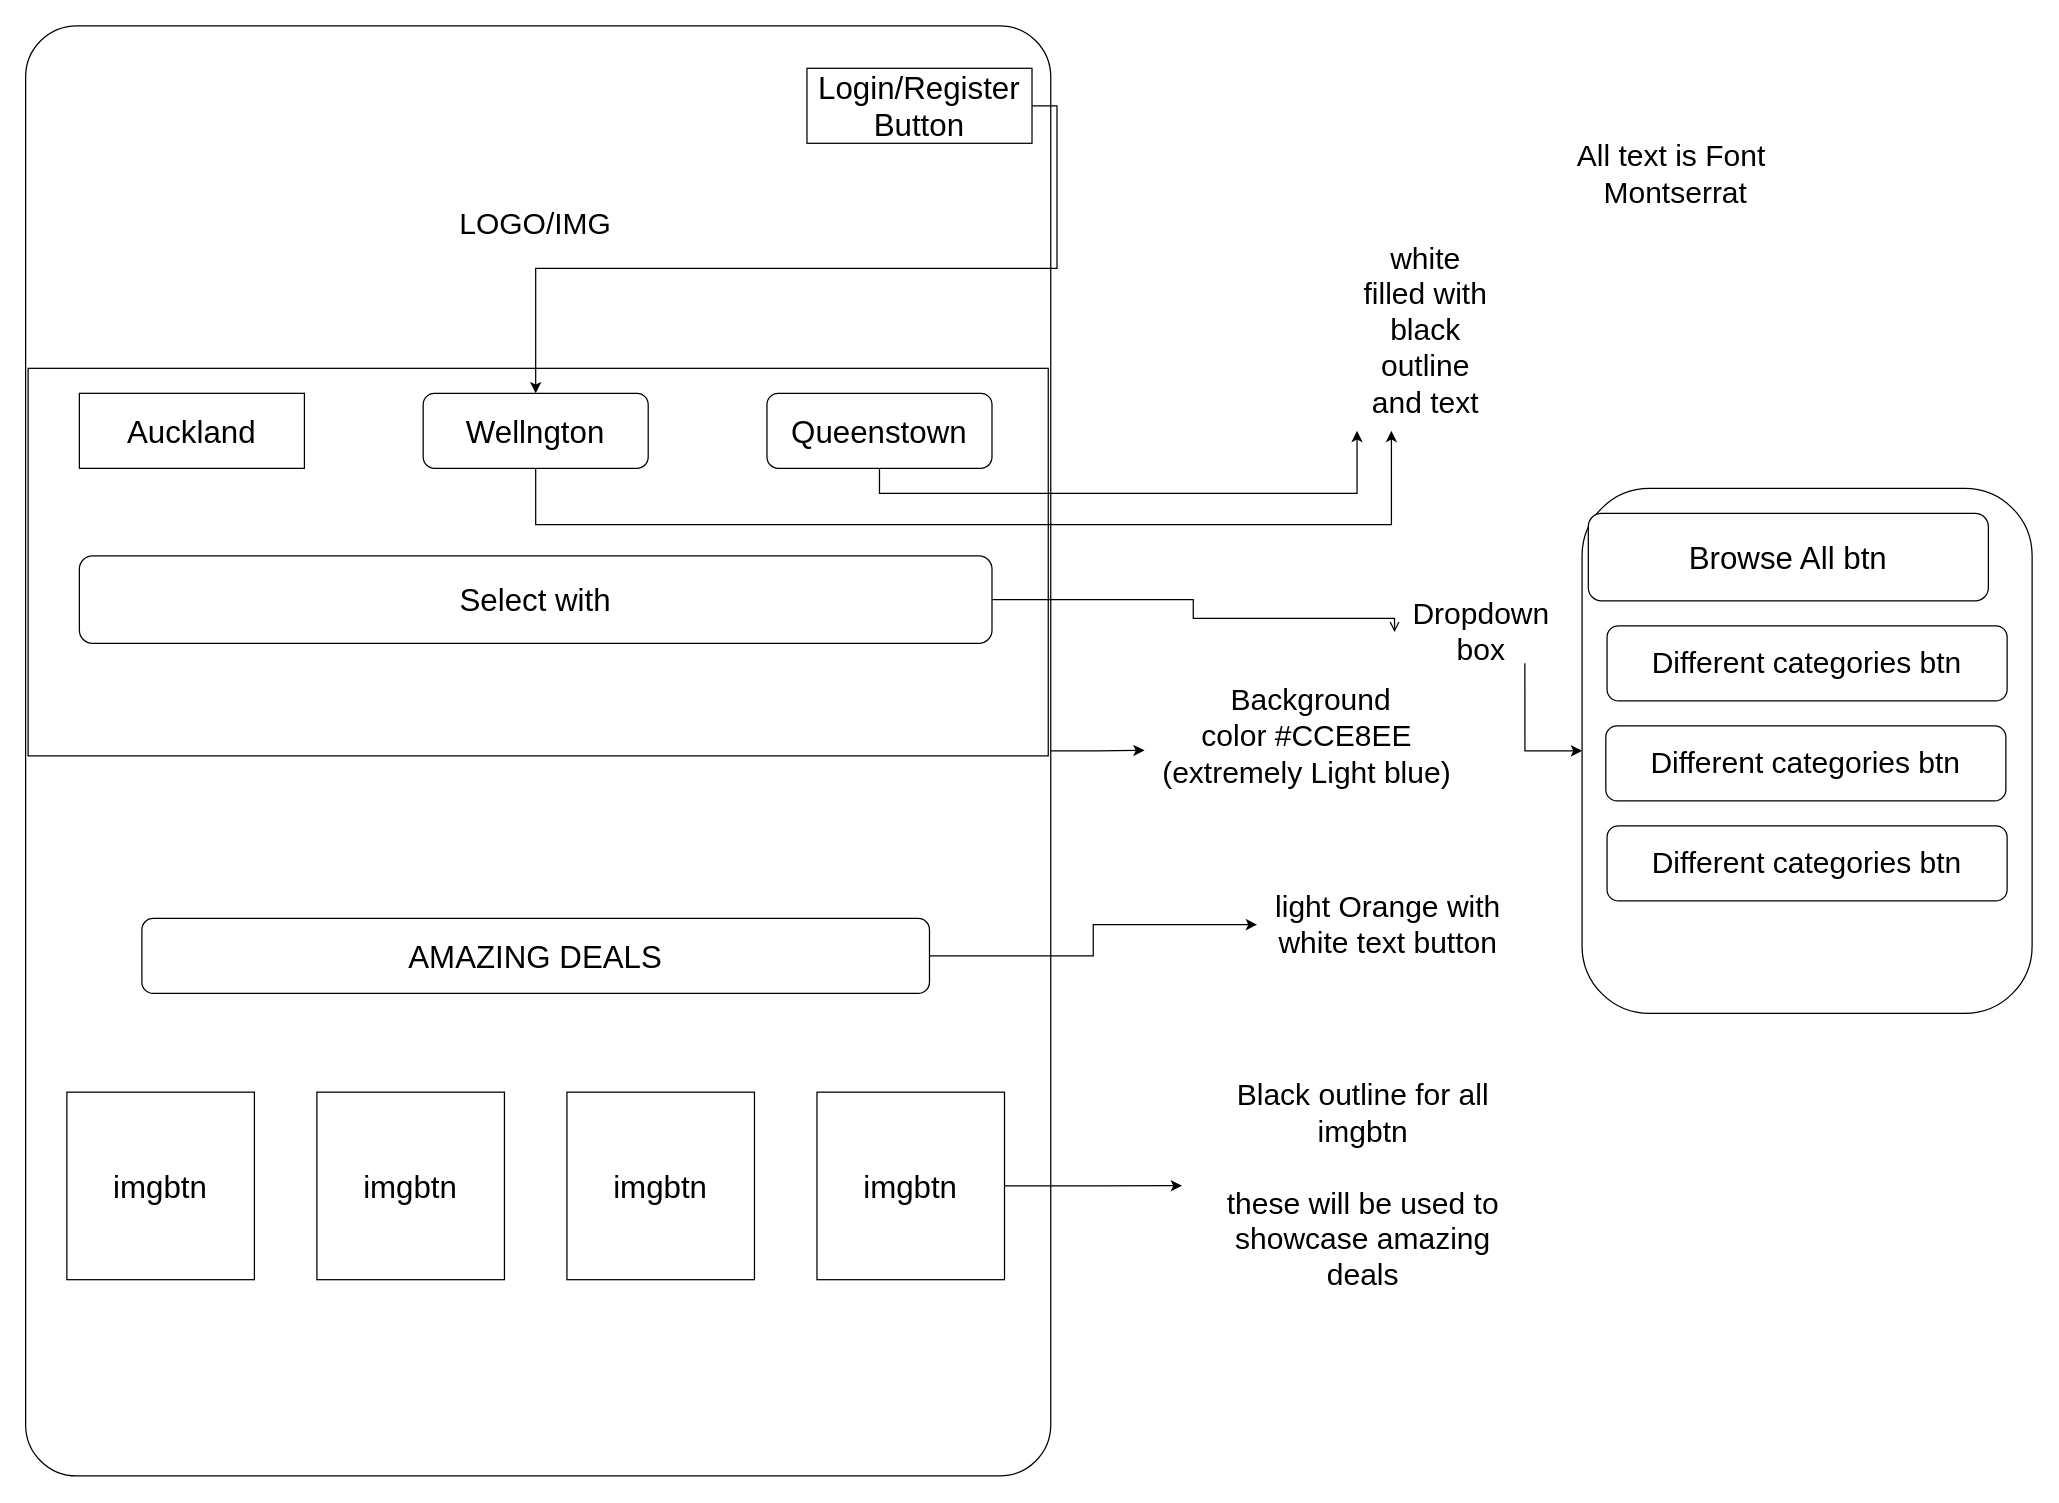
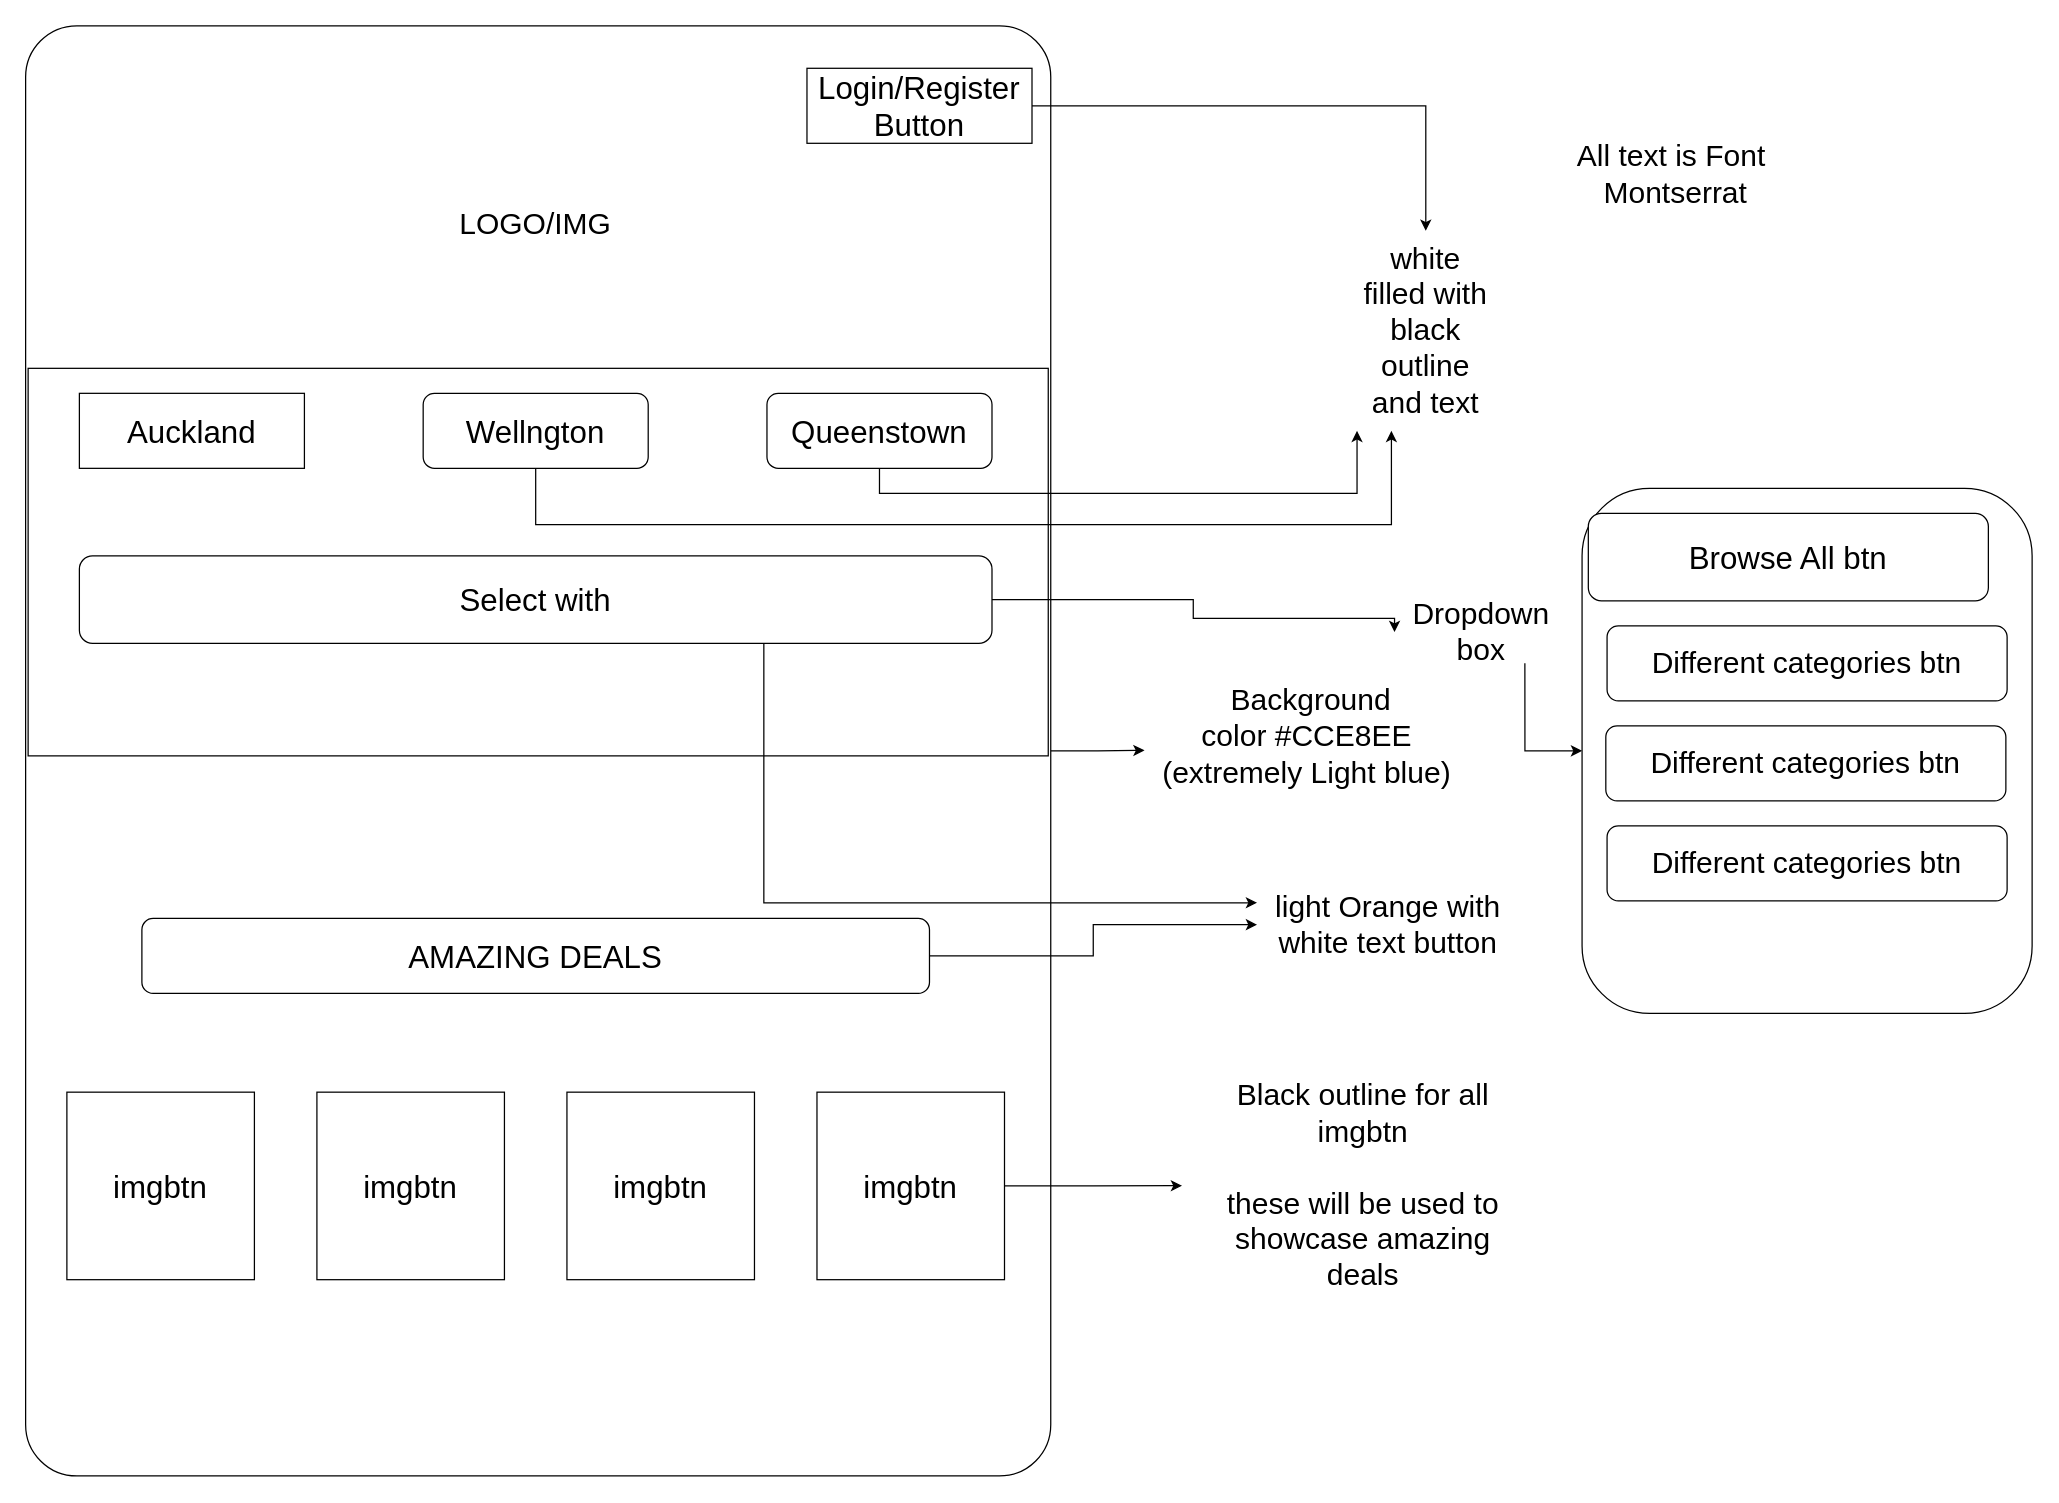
edge "Login/Register Button" -> "Wellngton": now "Login/Register Button" -> "white filled with black outline and text"
edge "Select with" -> "Dropdown box": arrowhead open -> classic
edge "Select with" -> "light Orange with white text button": added
